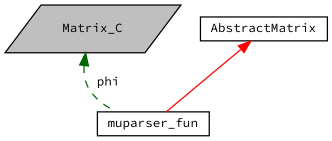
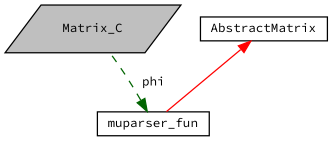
edge "muparser_fun" -> "Matrix_C": reversed
